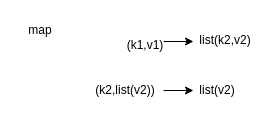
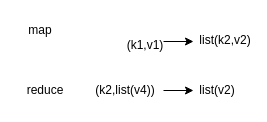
node "reduce": added
node "(k2,list(v2))": label "(k2,list(v2))" -> "(k2,list(v4))"
